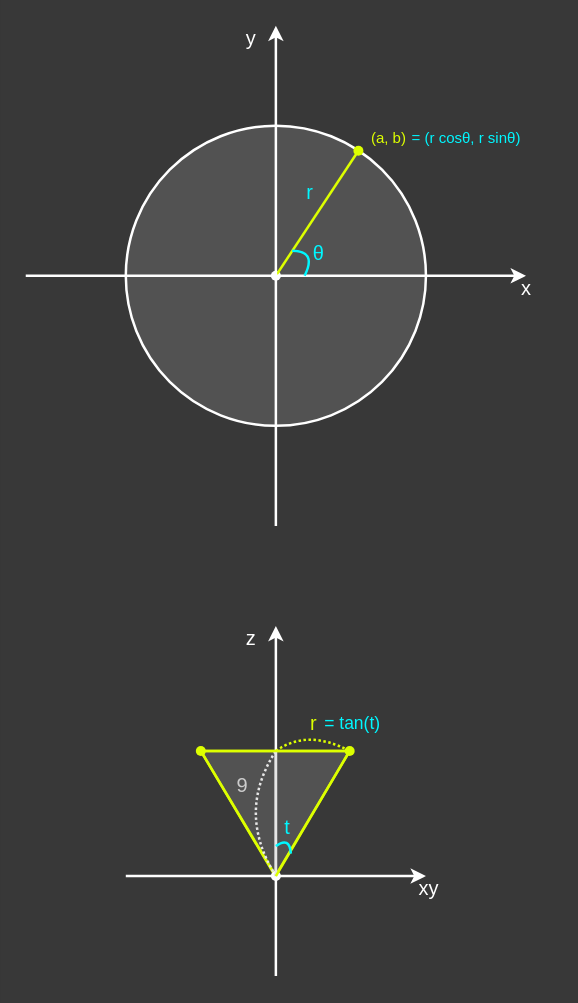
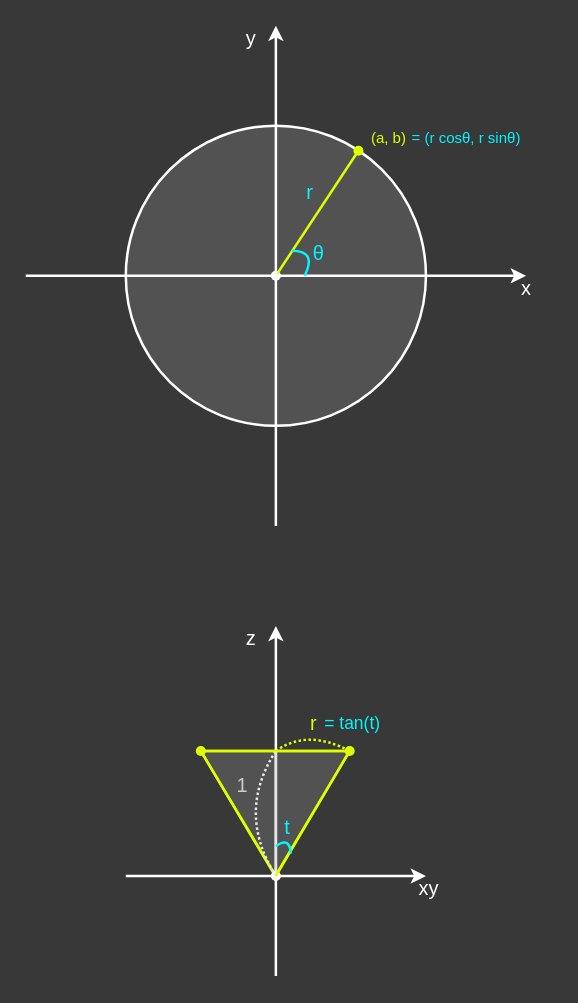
node "9": label "9" -> "1"
